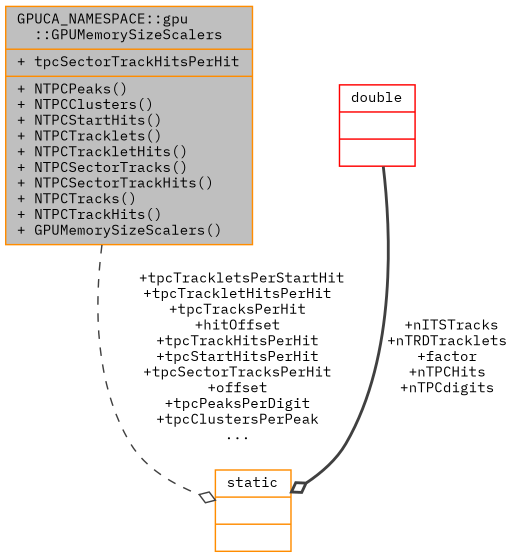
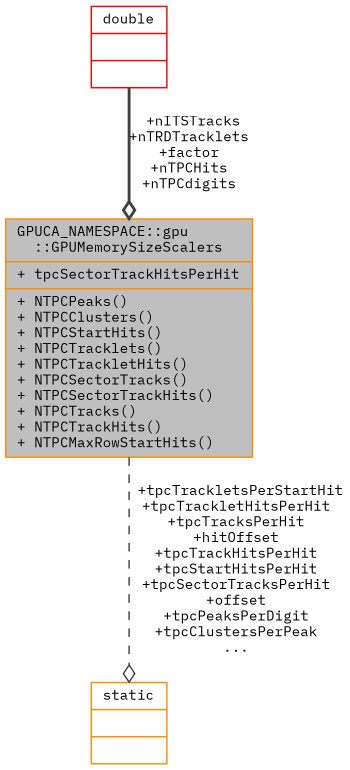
node "GPUCA_NAMESPACE::gpu": text "+ GPUMemorySizeScalers()" -> "+ NTPCMaxRowStartHits()"
edge "double" -> "static": now "double" -> "GPUCA_NAMESPACE::gpu"
